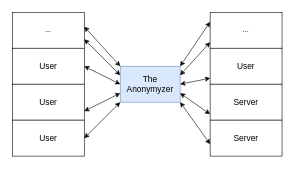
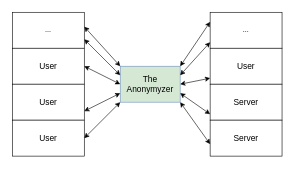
node "The Anonymyzer": fillcolor #dae8fc -> #d5e8d4
